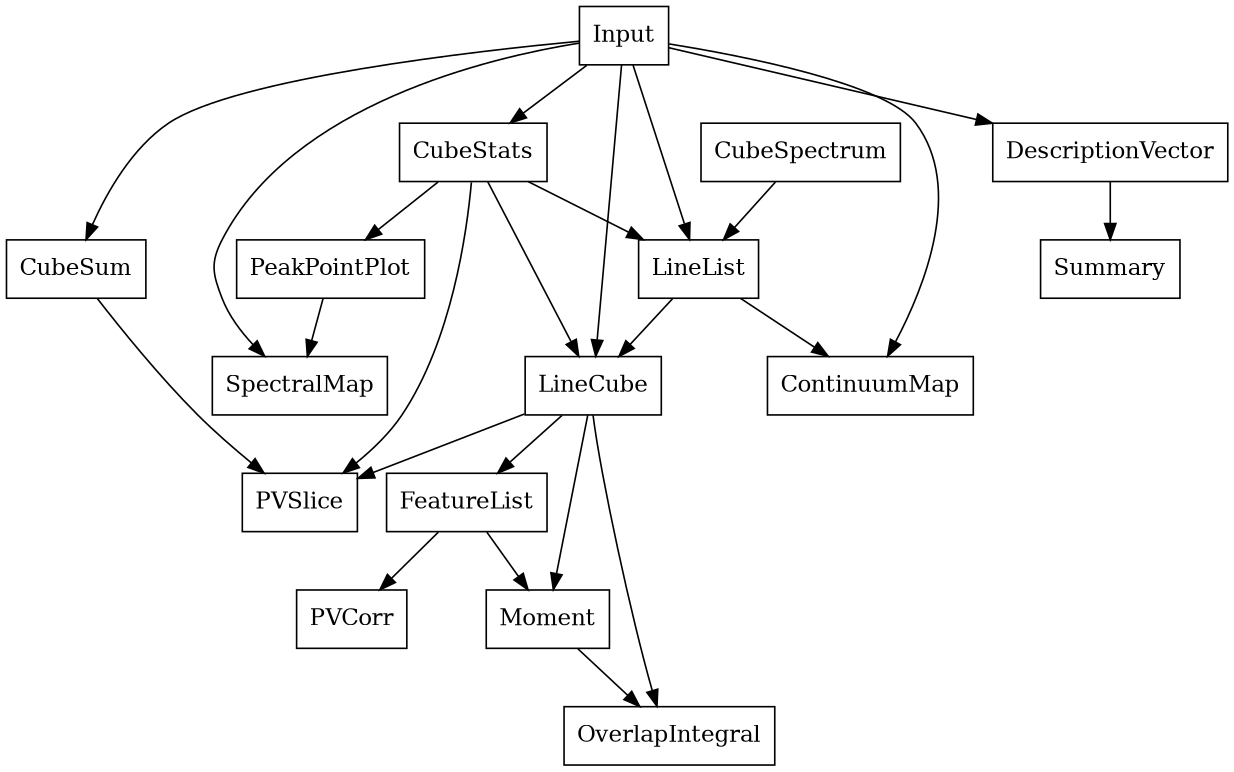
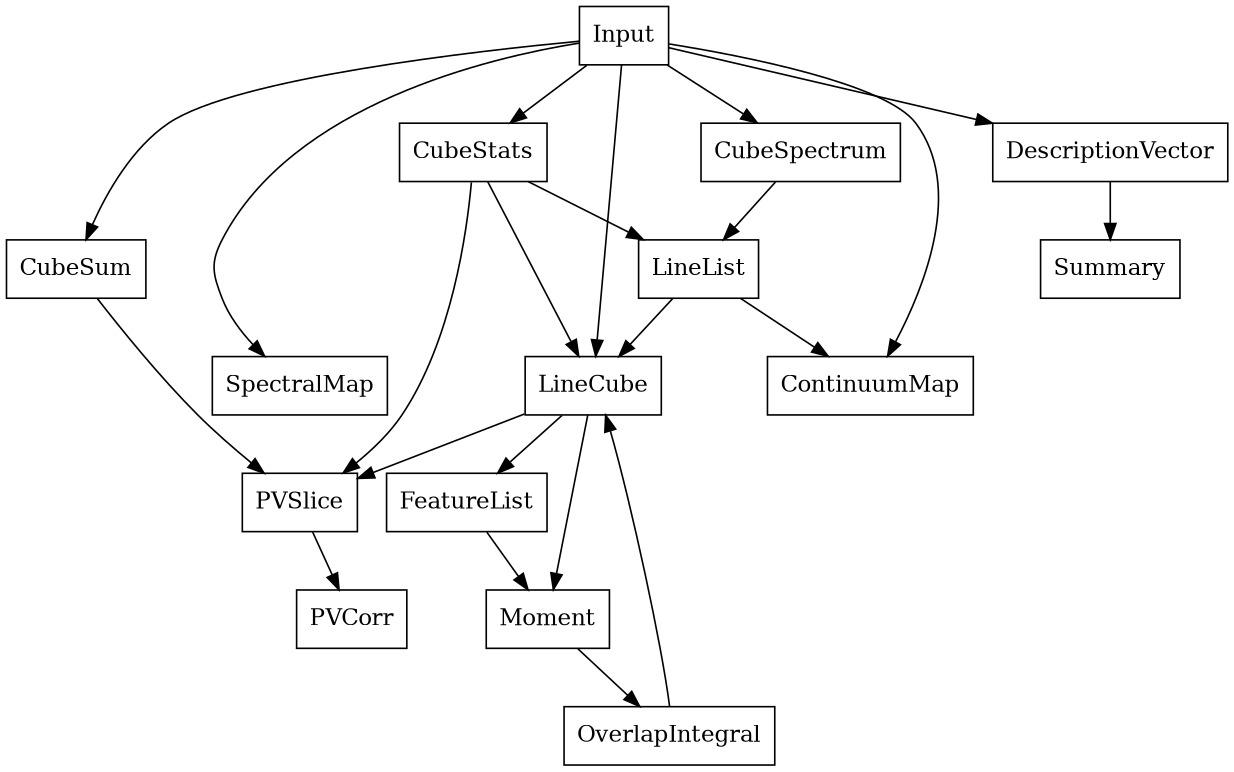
edge "Input" -> "LineList": now "Input" -> "CubeSpectrum"
node "PeakPointPlot": removed
edge "LineCube" -> "OverlapIntegral": reversed
edge "FeatureList" -> "PVCorr": now "PVSlice" -> "PVCorr"
